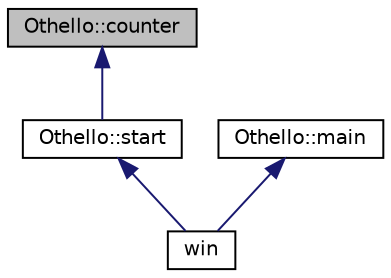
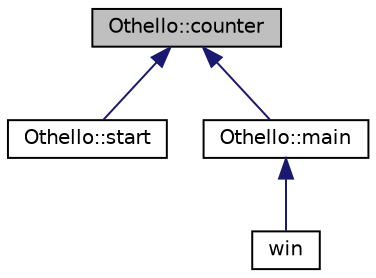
edge "Othello::main" -> "Othello::counter": added
edge "win" -> "Othello::start": removed
